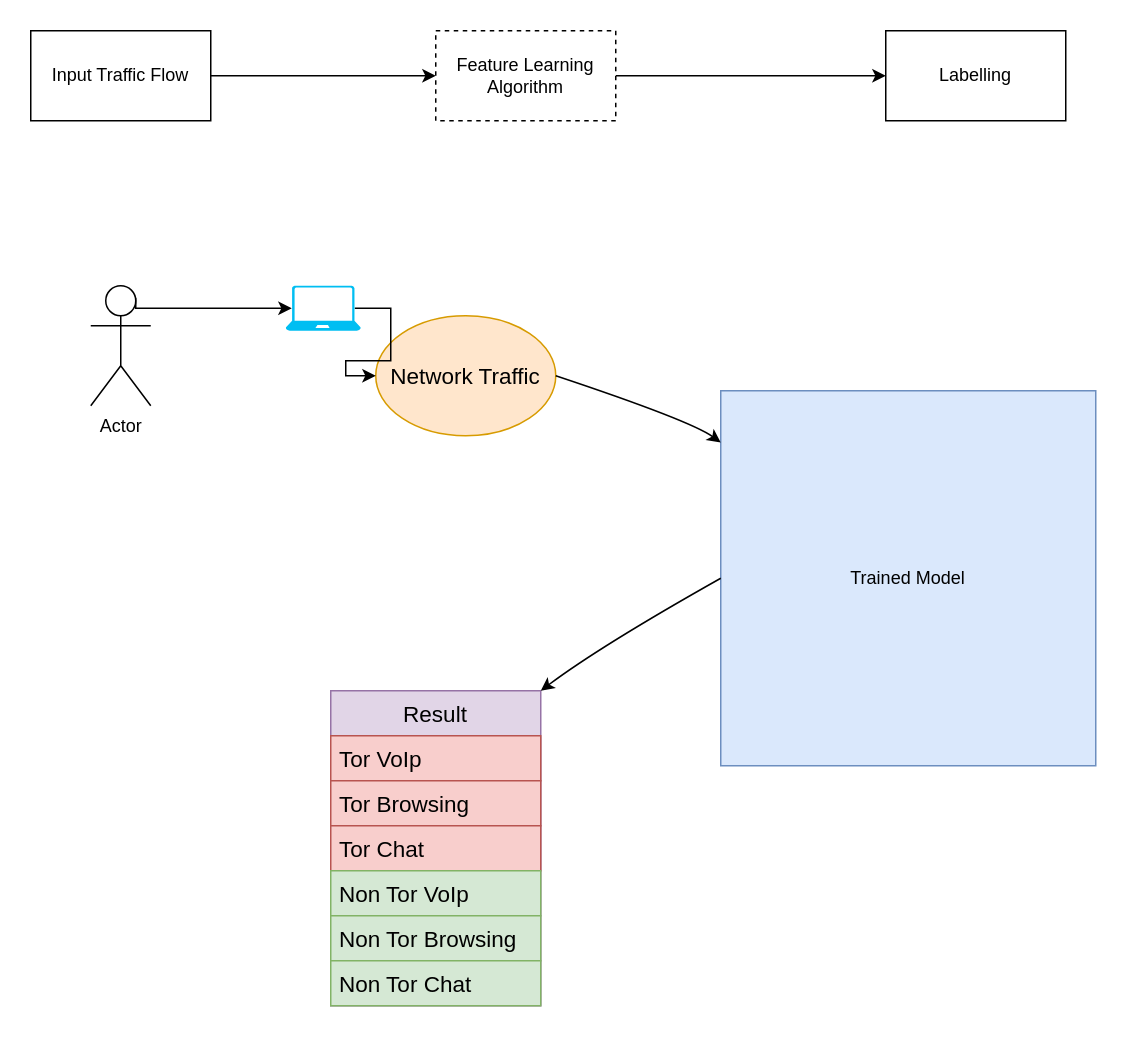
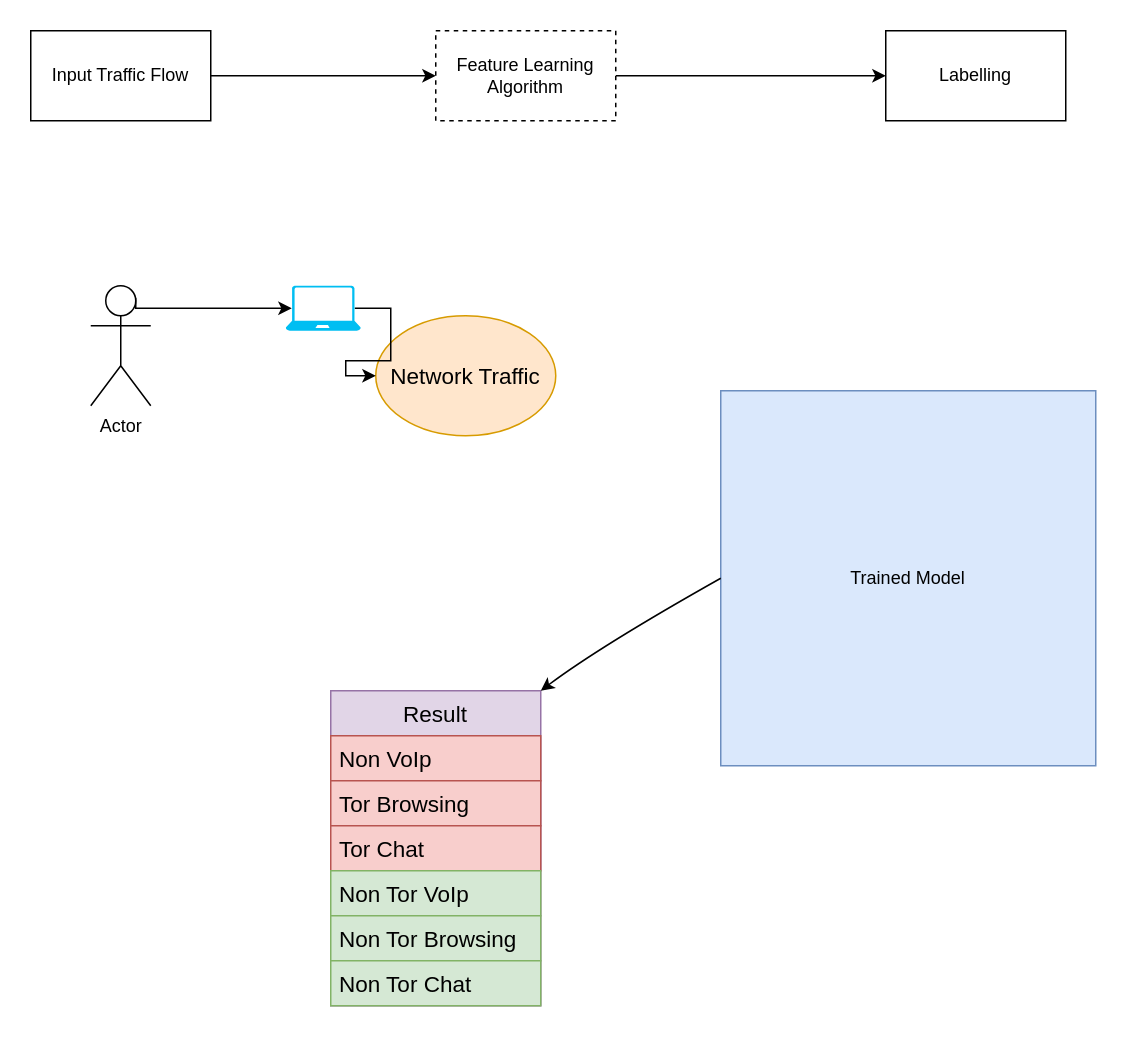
edge "Network Traffic" -> "Trained Model": removed
node "Tor VoIp": label "Tor VoIp" -> "Non VoIp"
